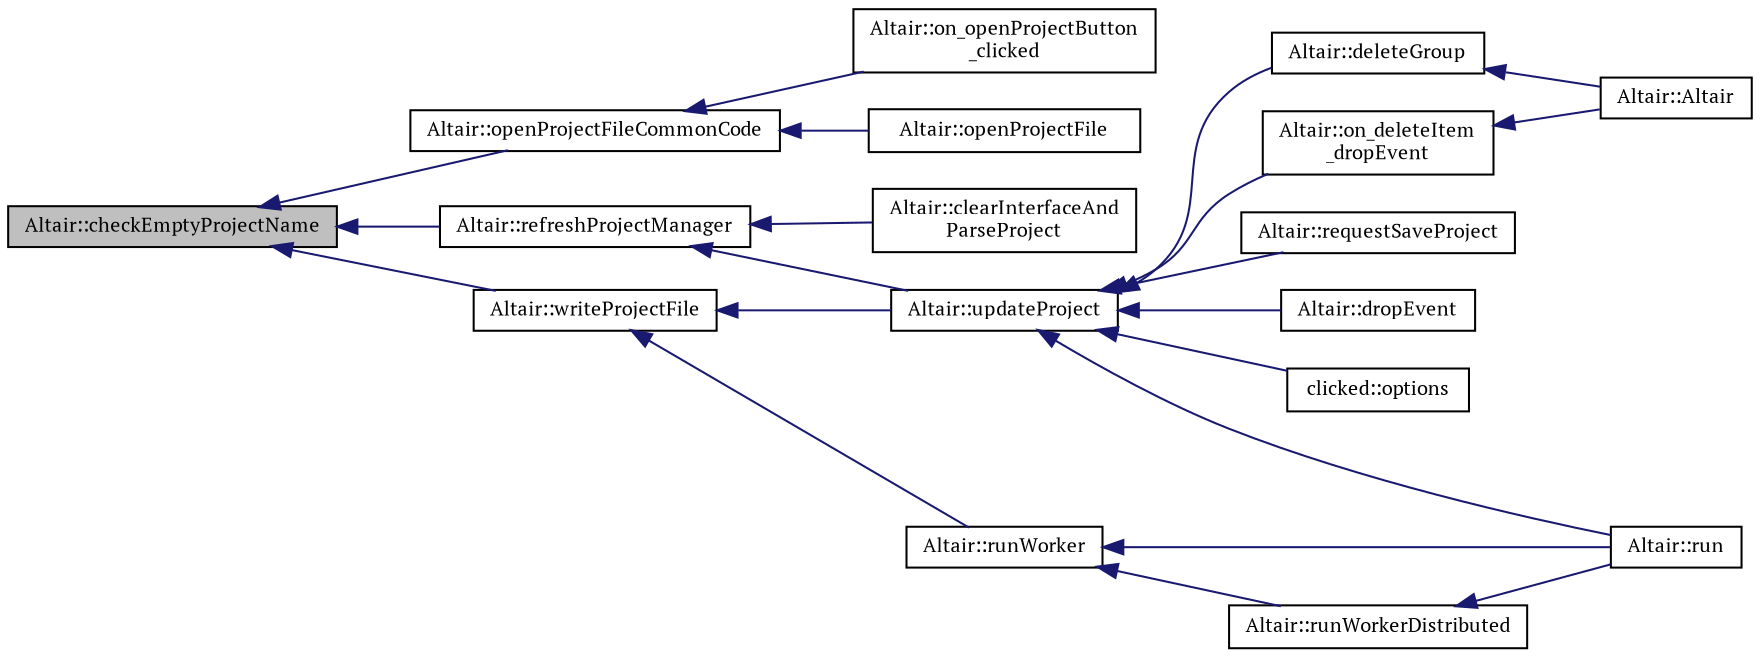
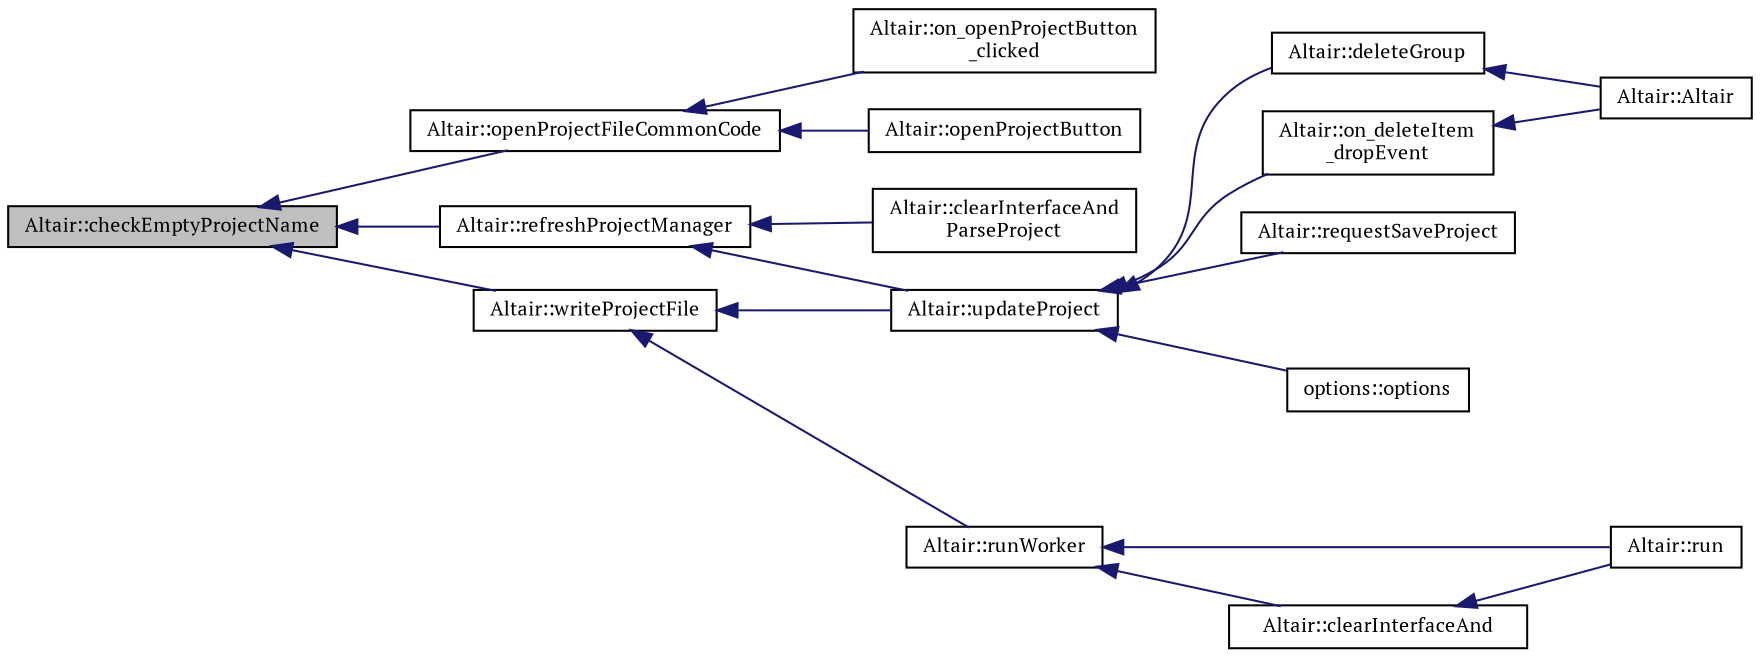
node "Altair::openProjectFile": label "Altair::openProjectFile" -> "Altair::openProjectButton"
node "Altair::dropEvent": removed
node "clicked::options": label "clicked::options" -> "options::options"
edge "Altair::run" -> "Altair::updateProject": removed
node "Altair::runWorkerDistributed": label "Altair::runWorkerDistributed" -> "Altair::clearInterfaceAnd"
